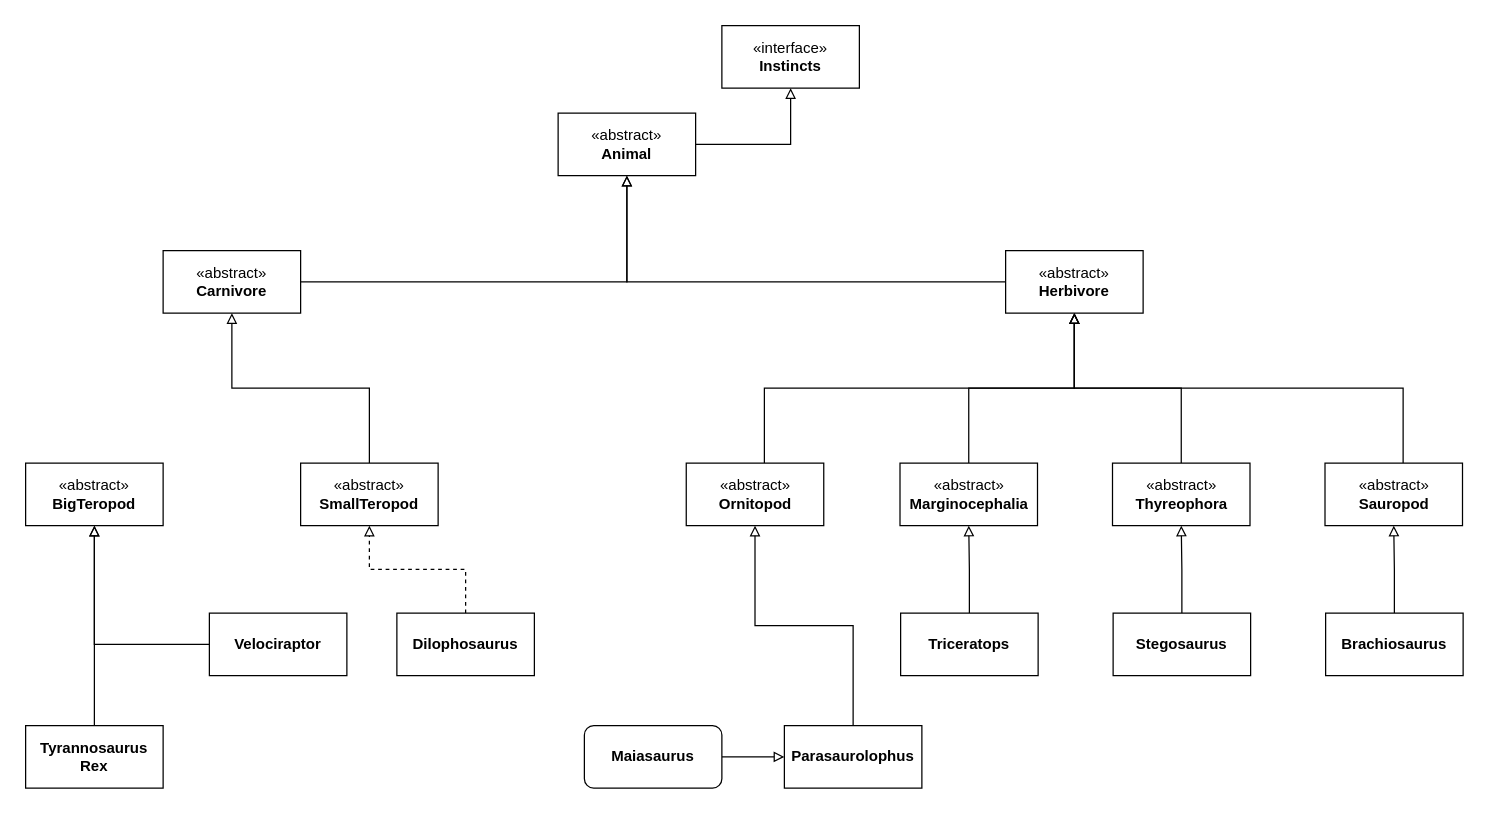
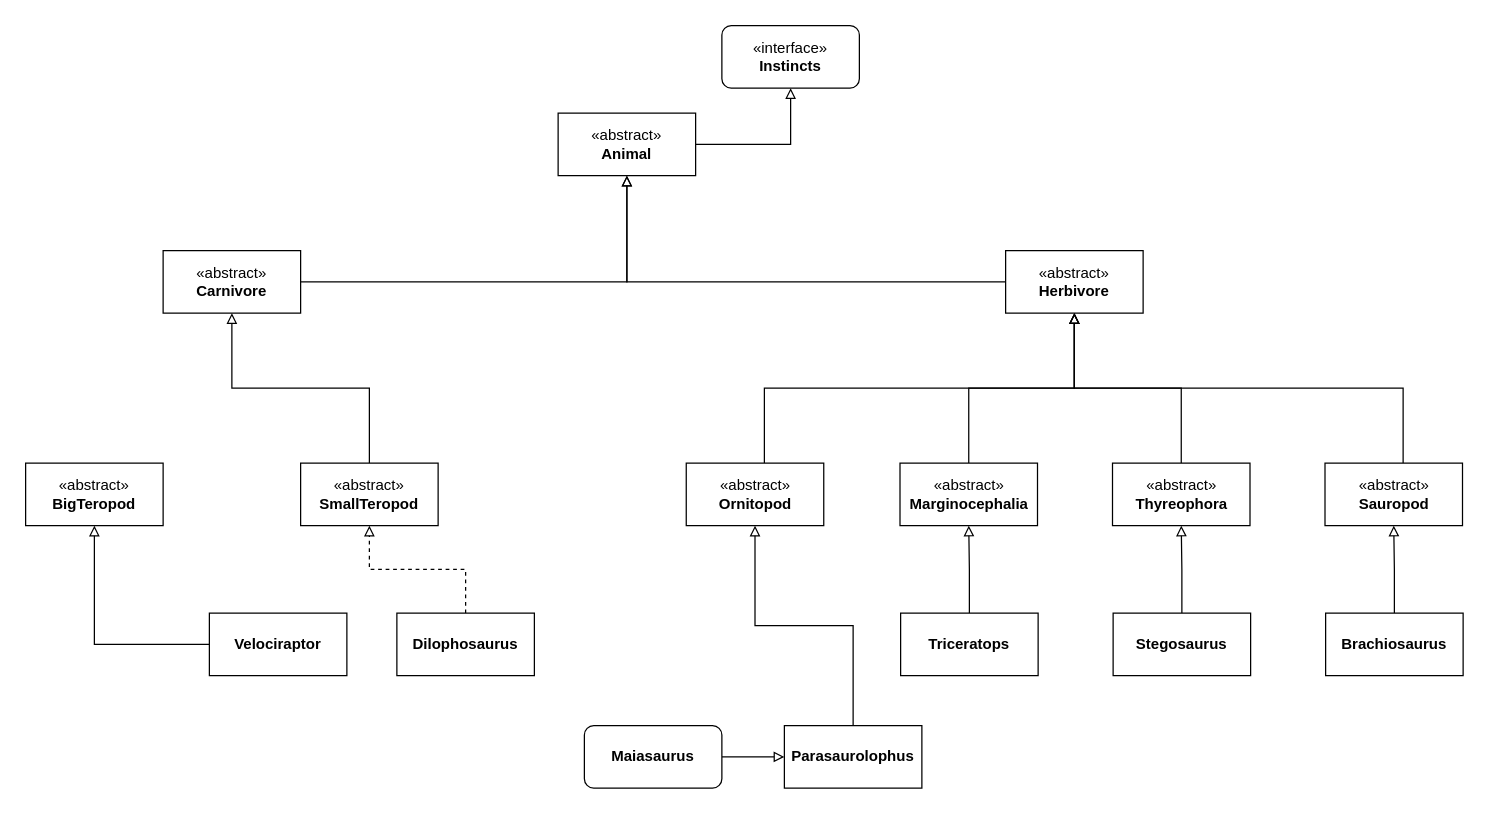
node "«interface» Instincts": shape rectangle -> rounded rectangle
edge "Tyrannosaurus Rex" -> "«abstract» BigTeropod": removed
node "Tyrannosaurus Rex": removed
